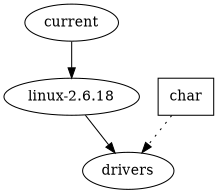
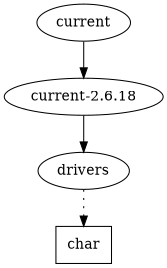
node "linux-2.6.18": label "linux-2.6.18" -> "current-2.6.18"
edge "char" -> "drivers": reversed
